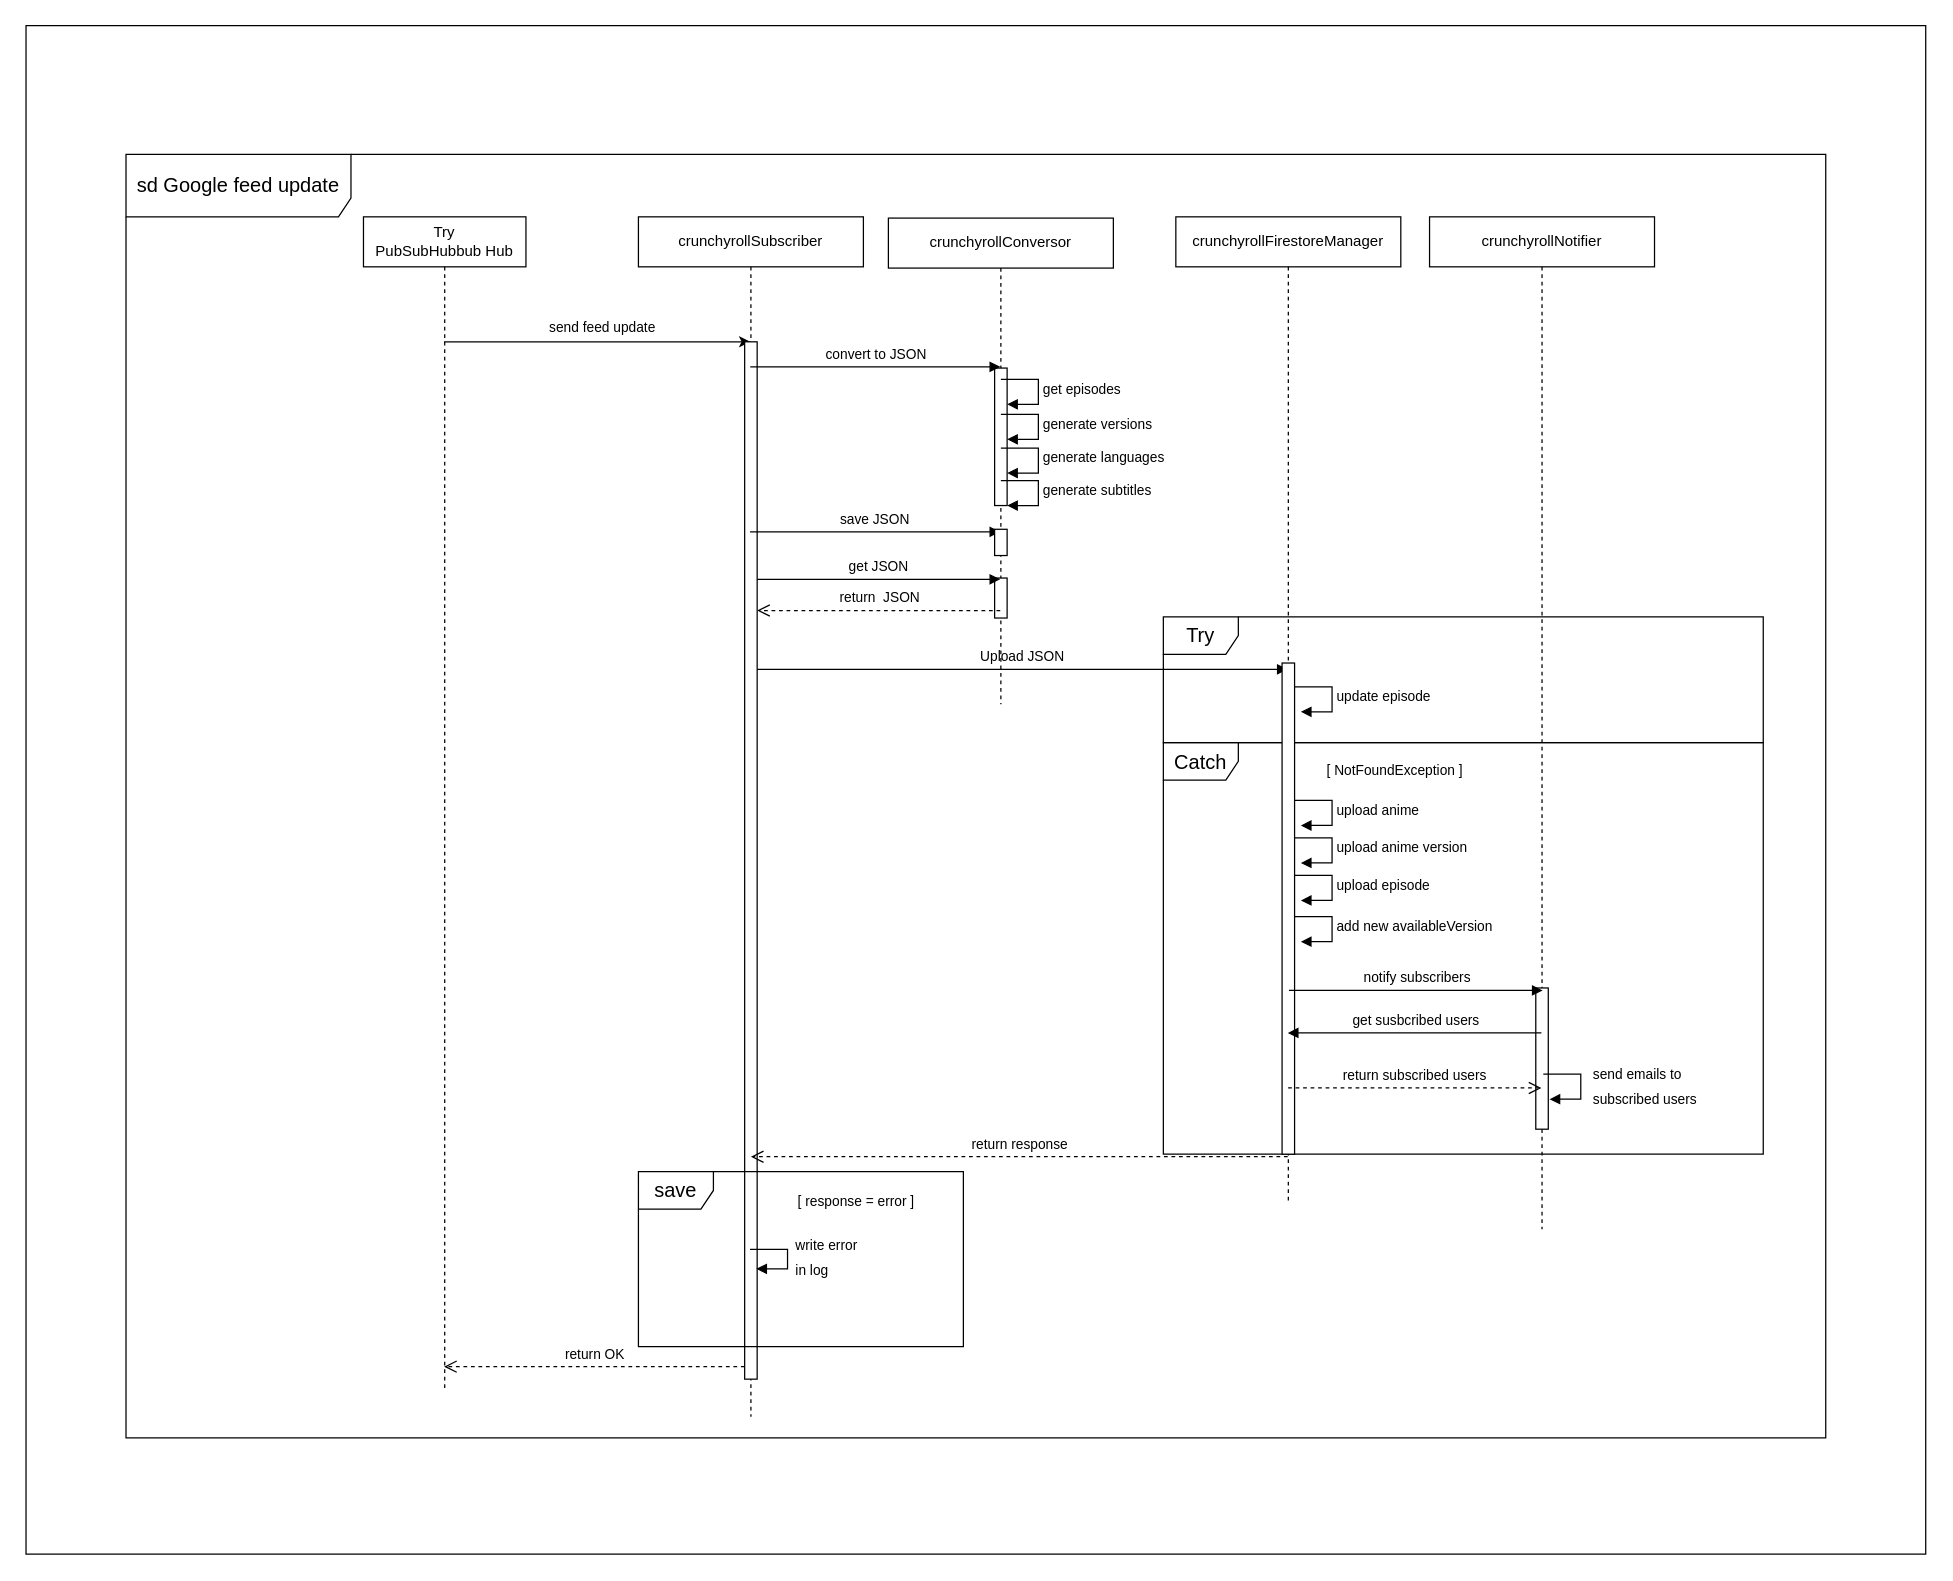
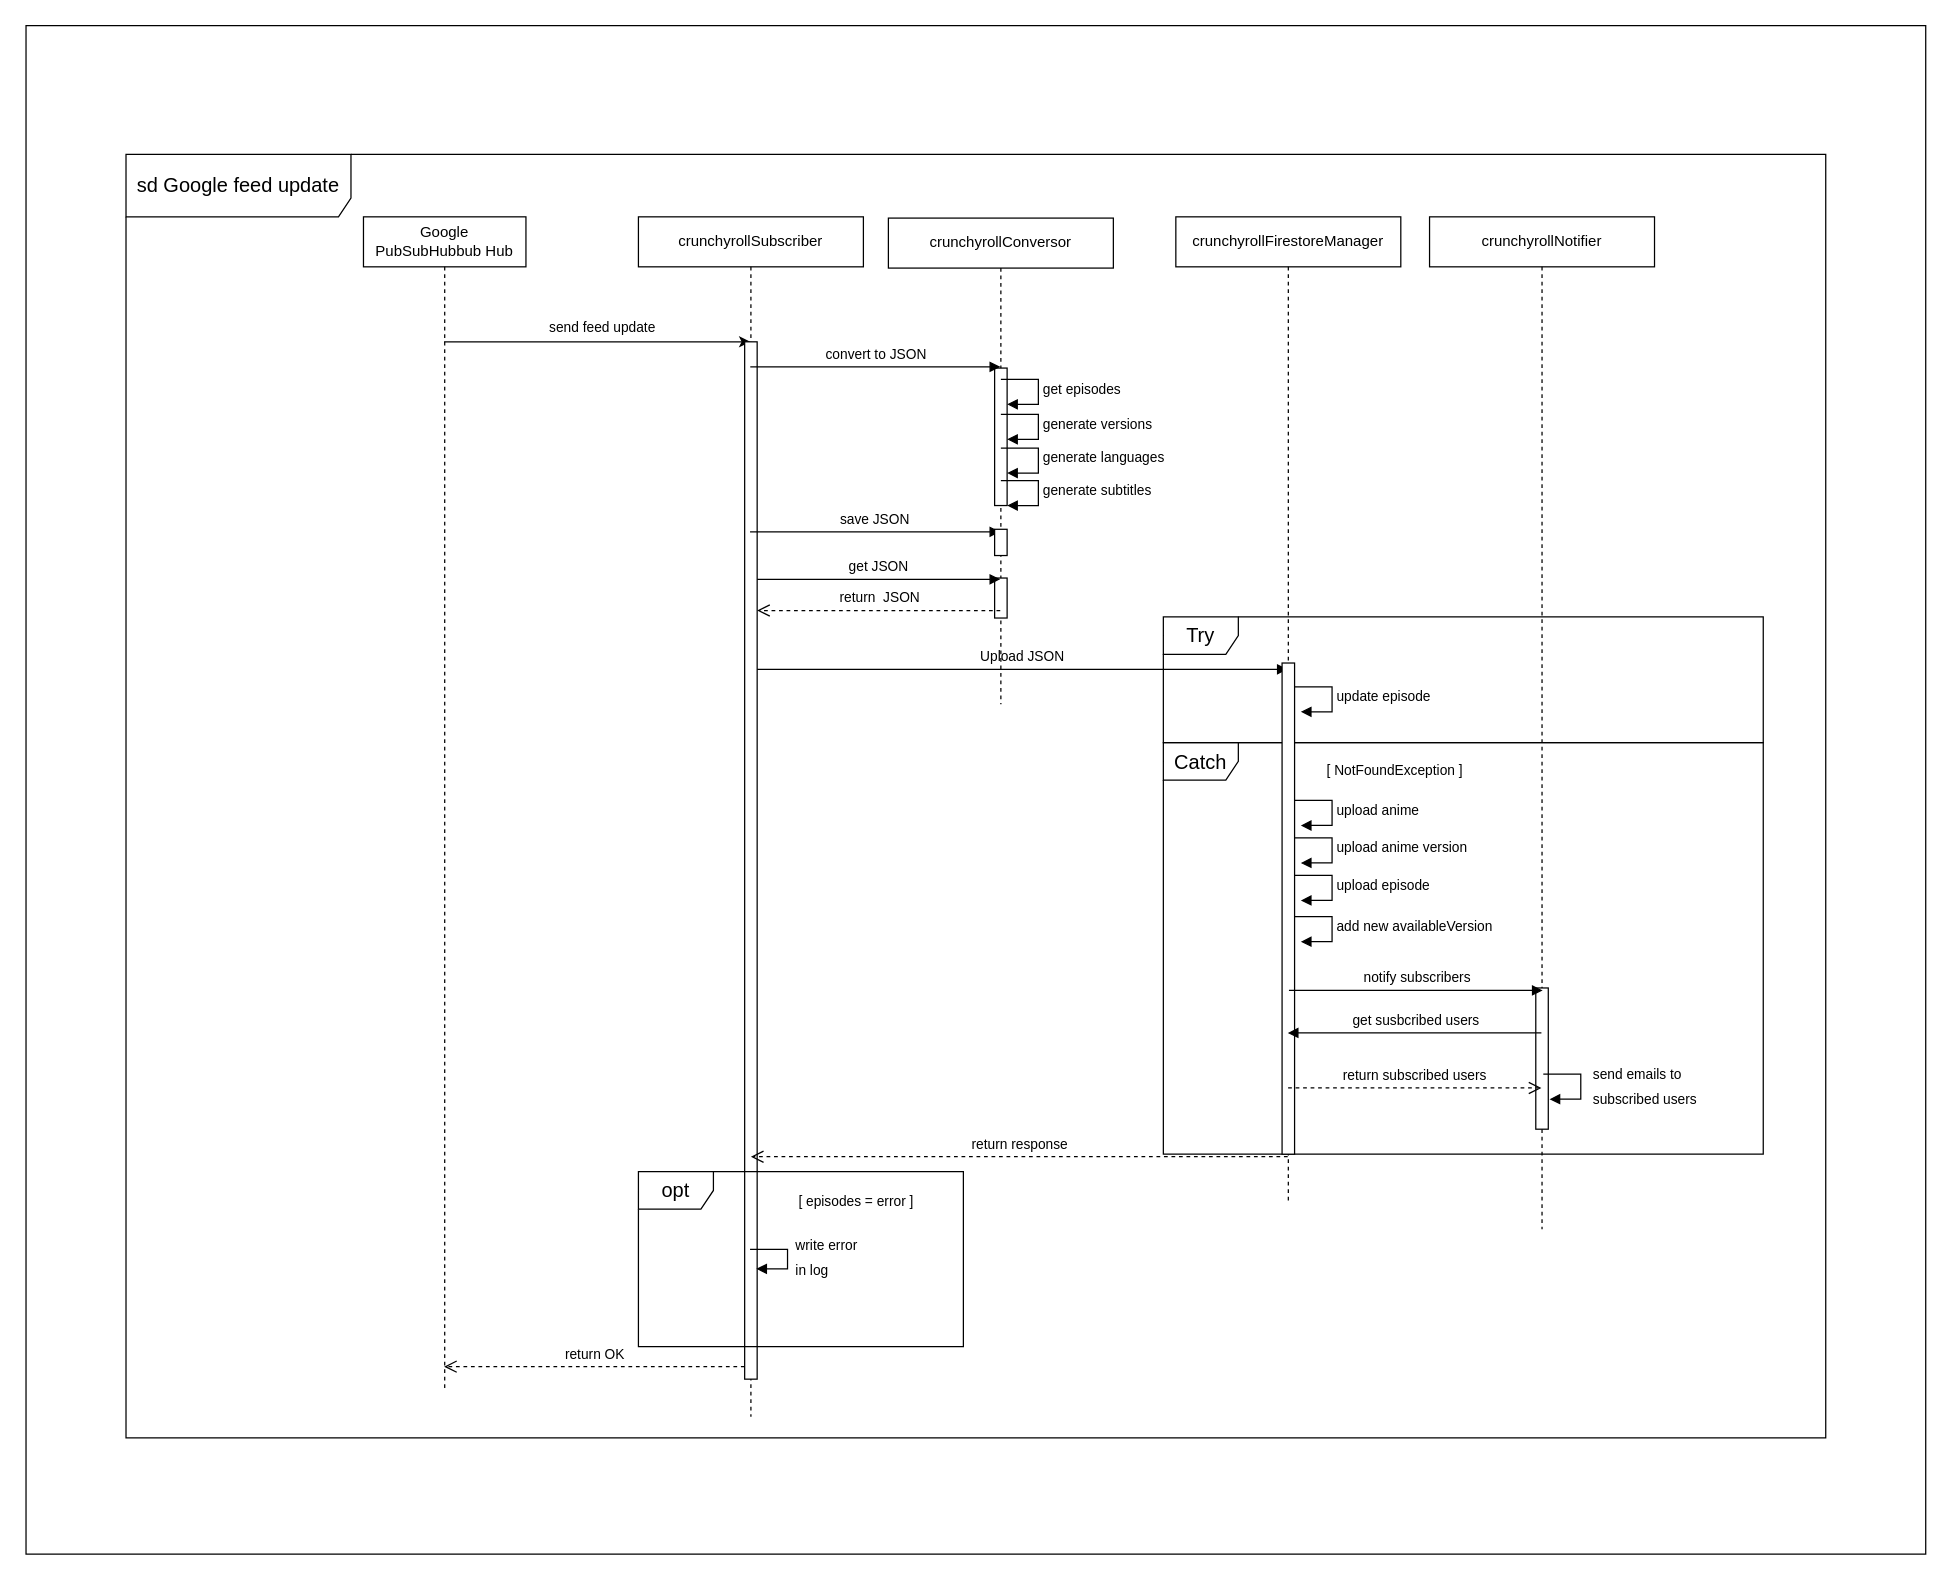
node "Try PubSubHubbub Hub": label "Try PubSubHubbub Hub" -> "Google PubSubHubbub Hub"
node "save": label "save" -> "opt"
node "[ response = error ]": label "[ response = error ]" -> "[ episodes = error ]"
